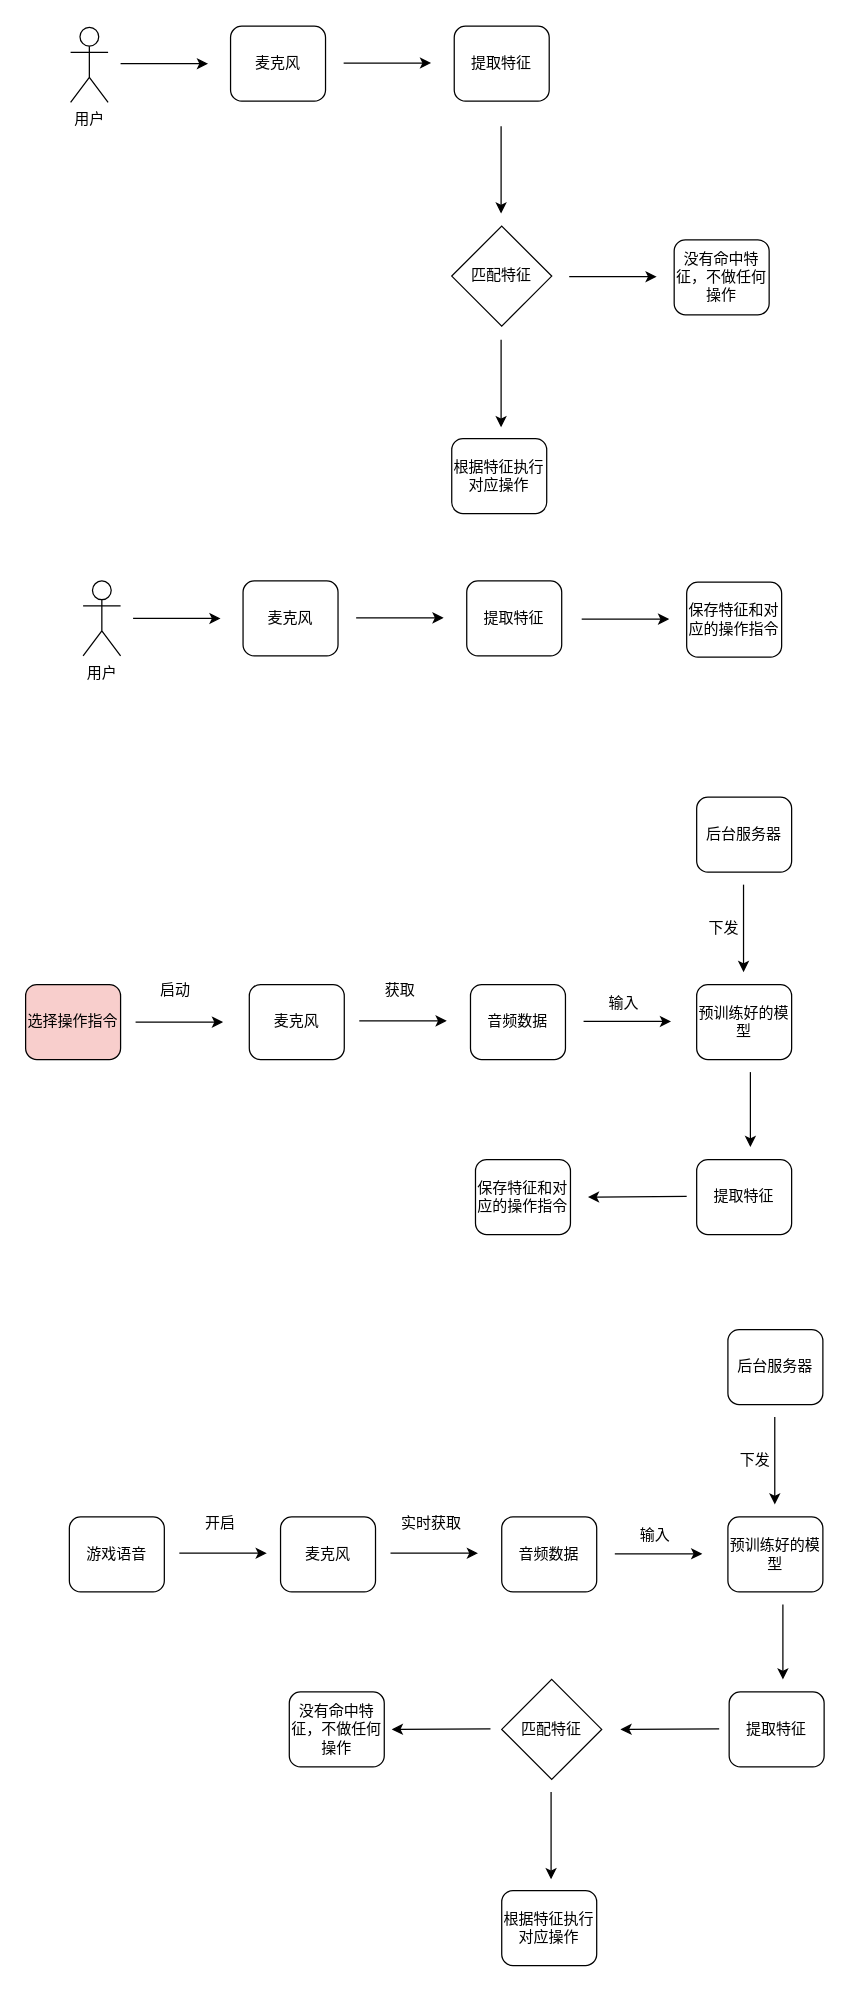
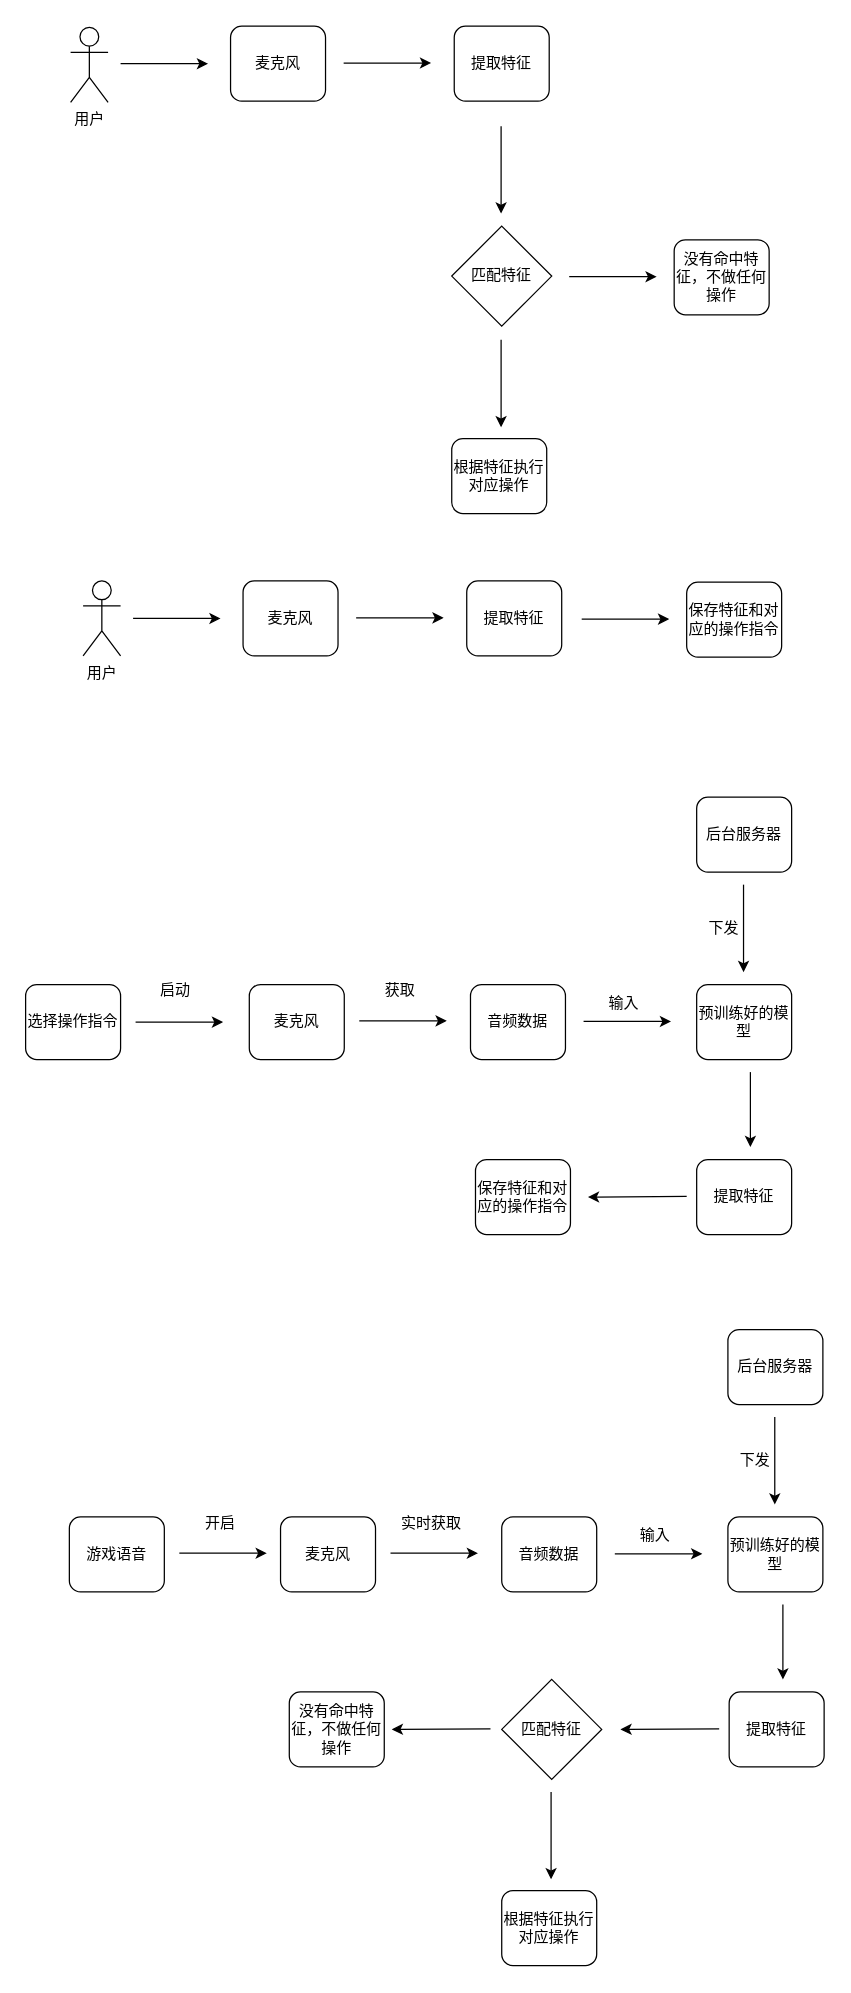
node "选择操作指令": fillcolor #f8cecc -> #ffffff
